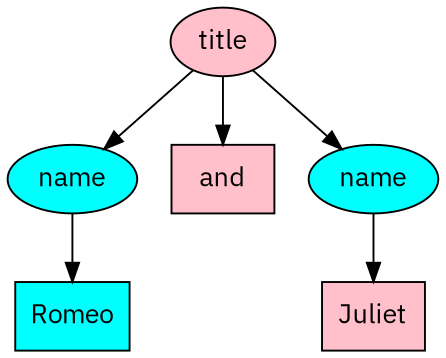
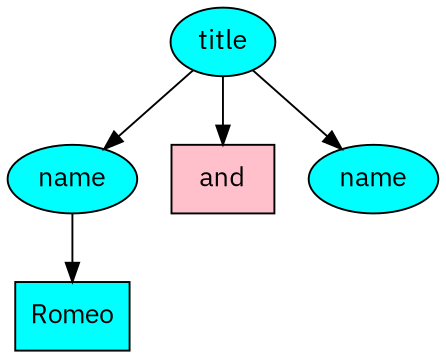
node "title": fillcolor pink -> cyan
node "Juliet": removed
